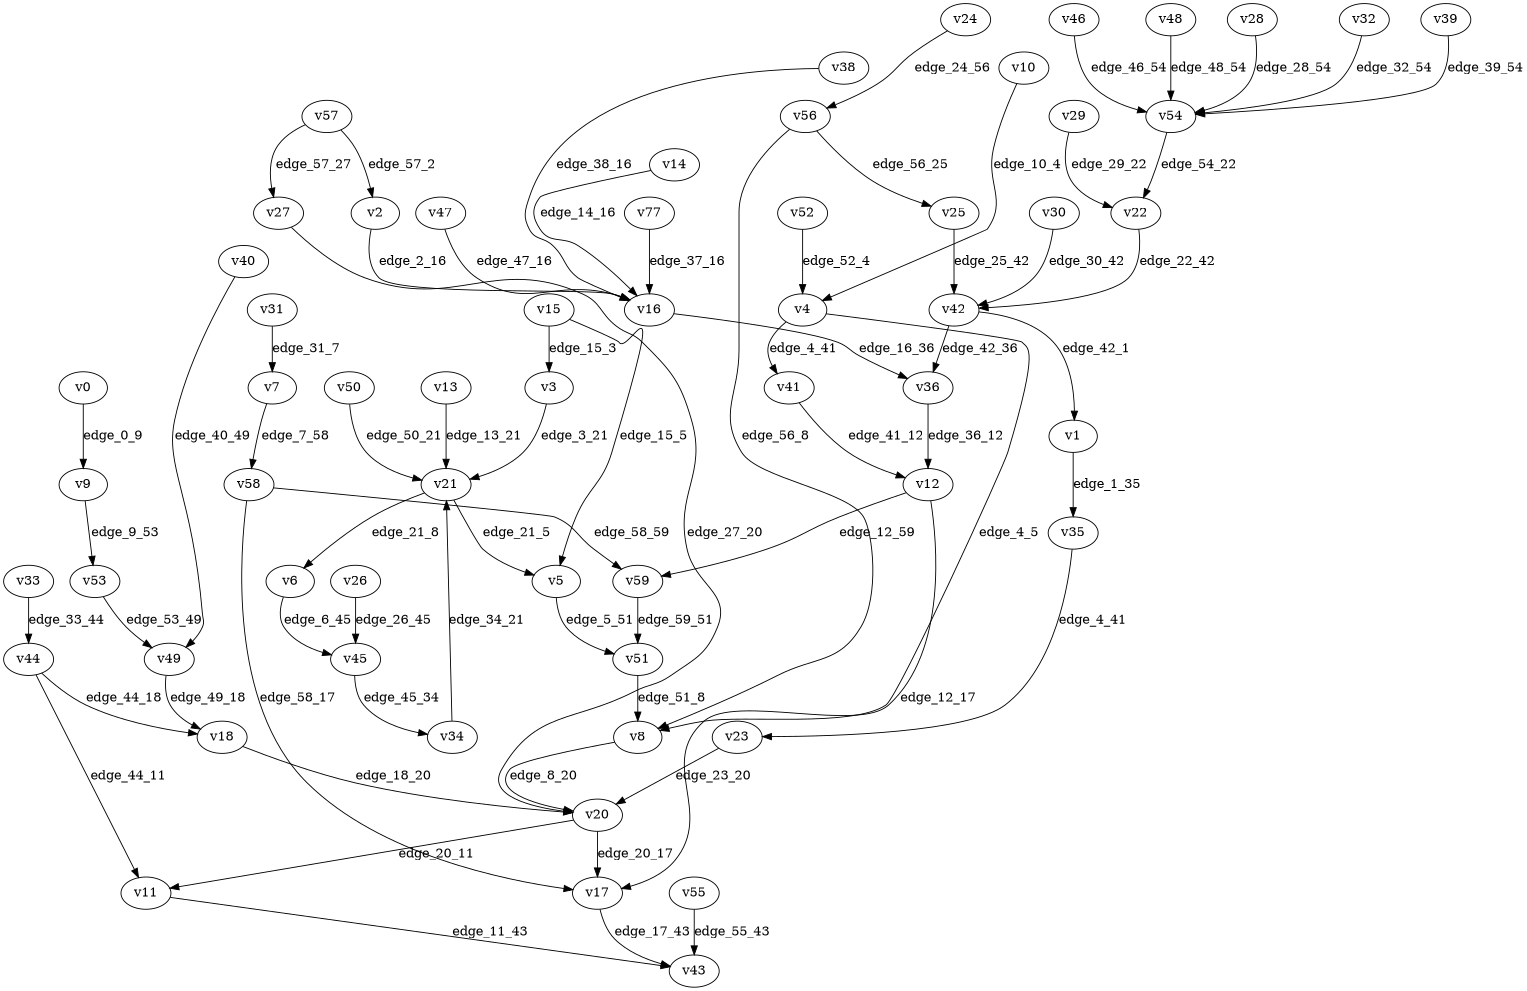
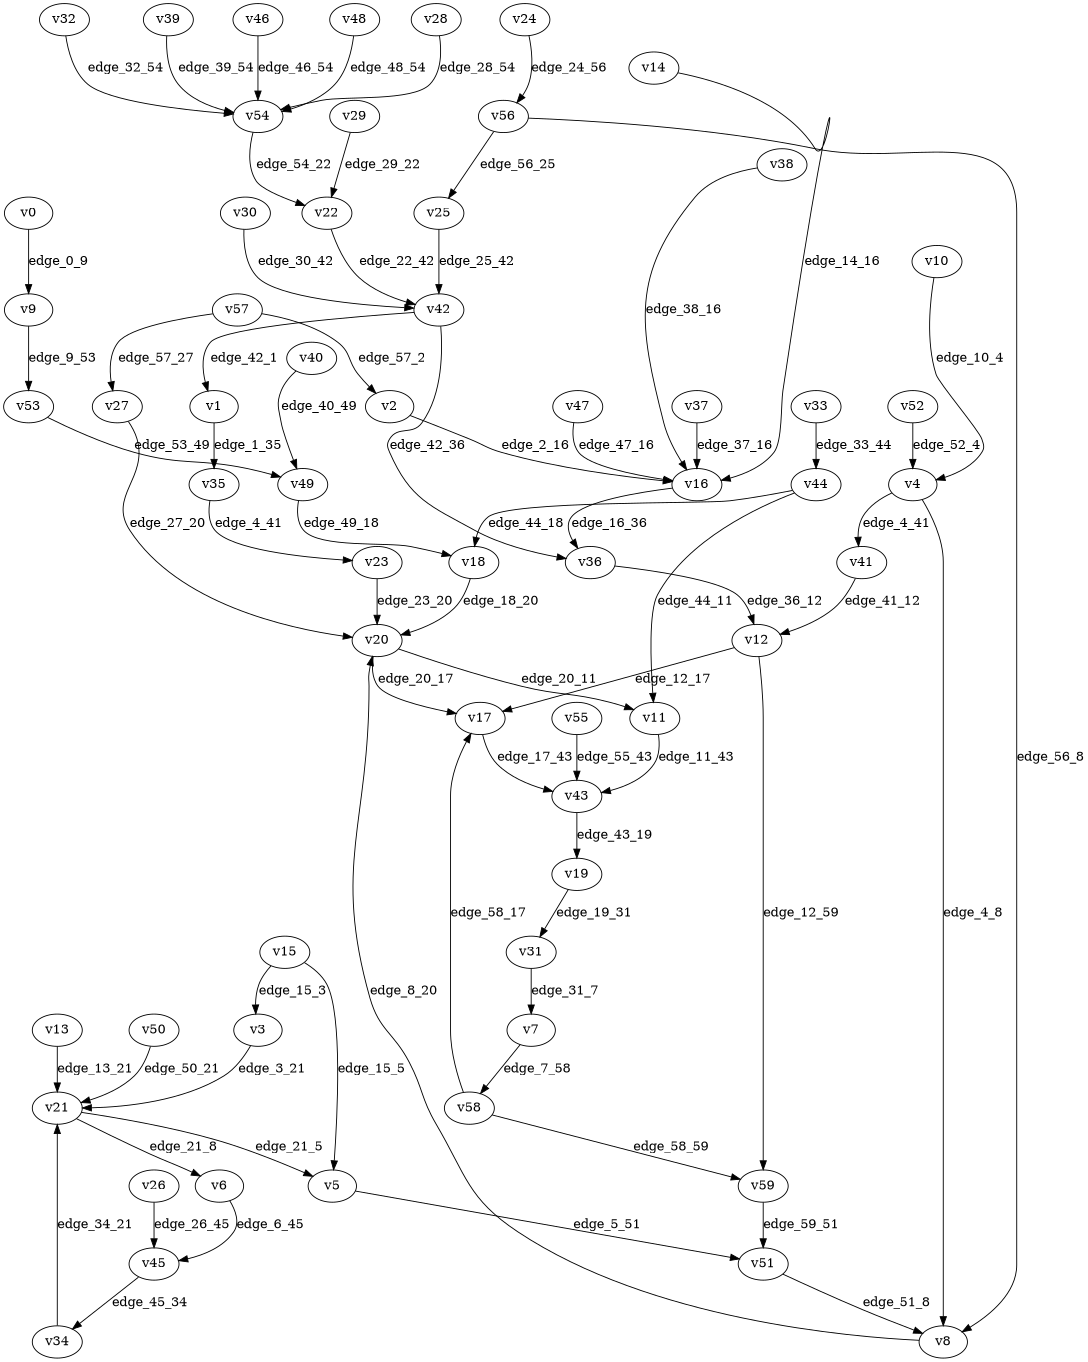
node "v77": label "v77" -> "v37"
edge "v4" -> "v8": label "edge_4_5" -> "edge_4_8"
node "v19": added
